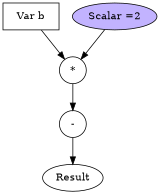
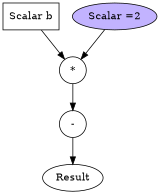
node "Var b": label "Var b" -> "Scalar b"
